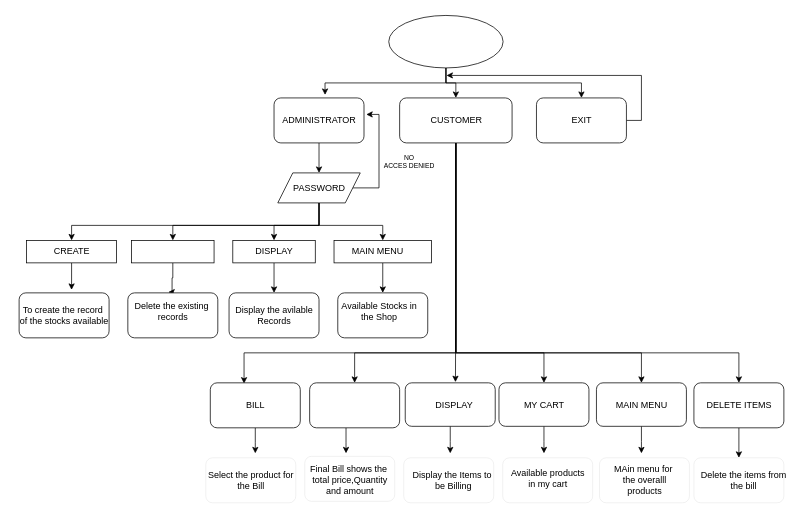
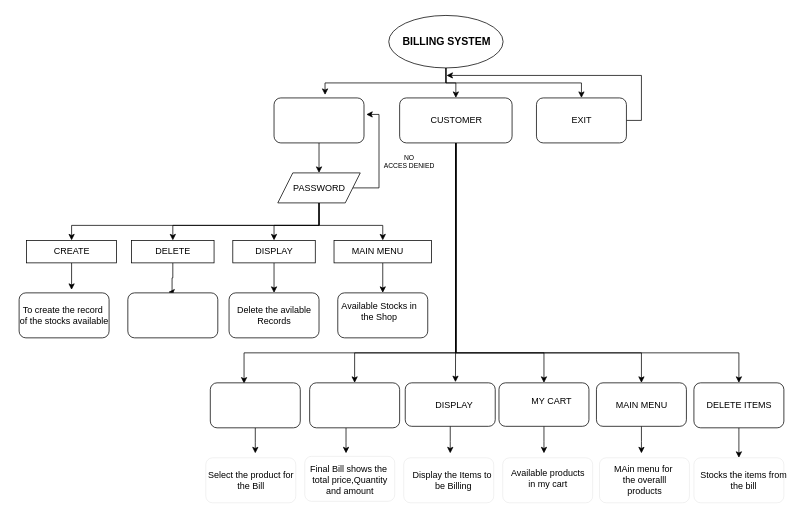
node "BILLING SYSTEM": added
node "ADMINISTRATOR": removed
node "DELETE": added
node "Delete the existing records": removed
node "Display the avilable Records": label "Display the avilable Records" -> "Delete the avilable Records"
node "BILL": removed
node "MY CART": moved (544, 405) -> (552, 402)
node "Delete the items from the bill": label "Delete the items from the bill" -> "Stocks the items from the bill"
